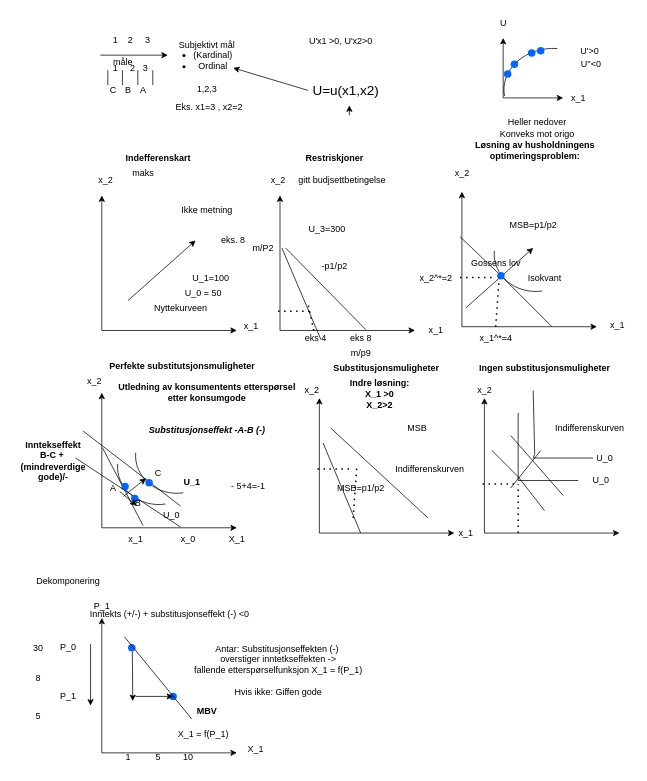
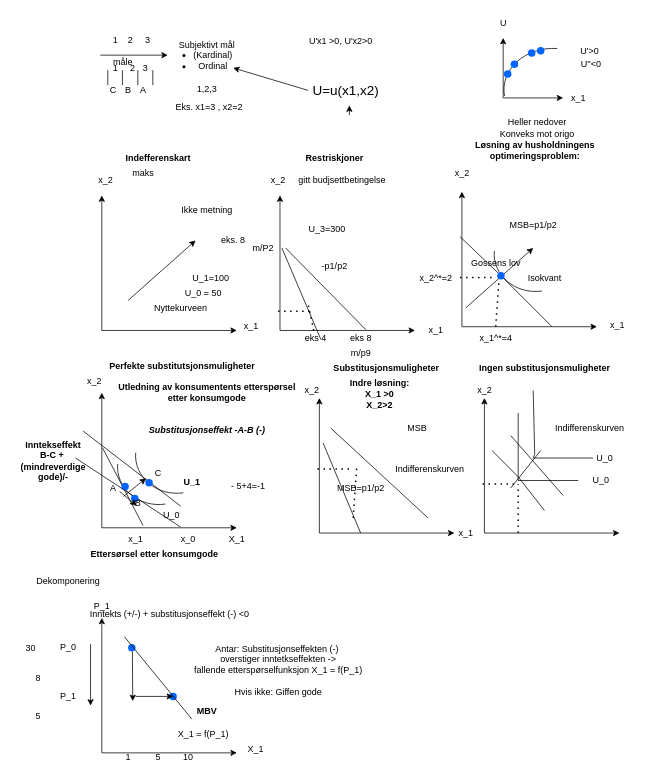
node "Ettersørsel etter konsumgode": added
node "30": moved (38, 648) -> (30, 648)
